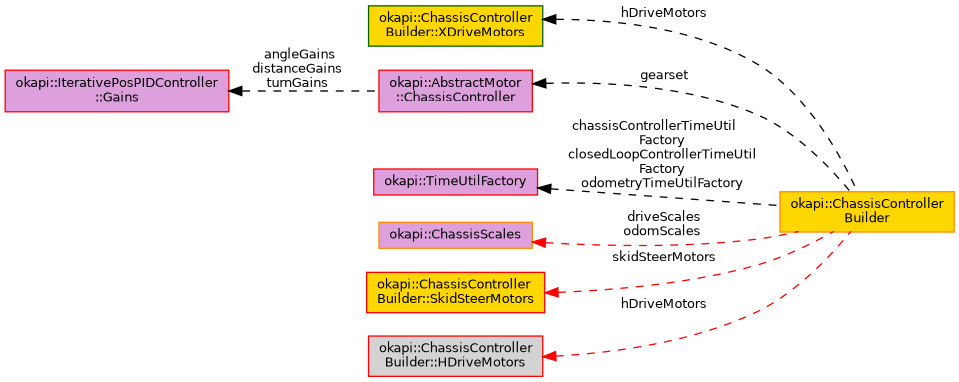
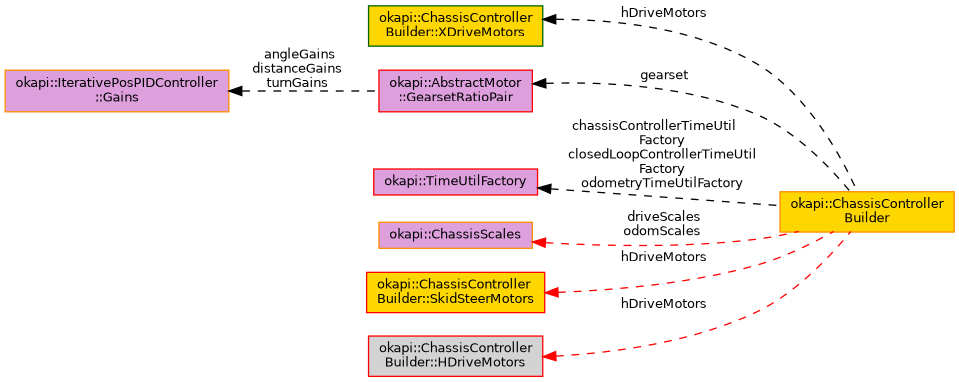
node "okapi::IterativePosPIDController ::Gains": color red -> darkorange
node "okapi::AbstractMotor ::ChassisController": label "okapi::AbstractMotor ::ChassisController" -> "okapi::AbstractMotor ::GearsetRatioPair"
edge "okapi::ChassisController Builder" -> "okapi::ChassisController Builder::SkidSteerMotors": label " skidSteerMotors" -> " hDriveMotors"
